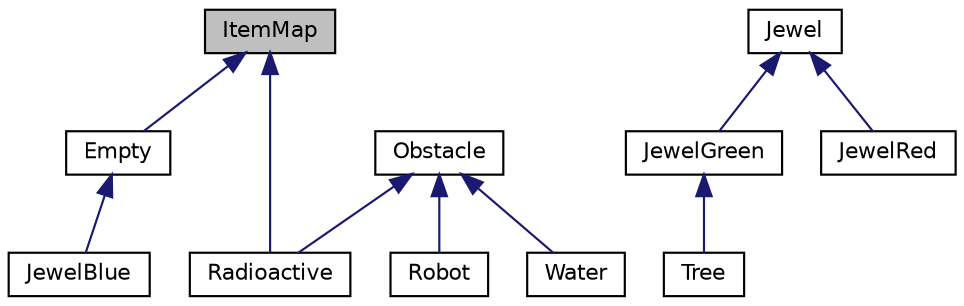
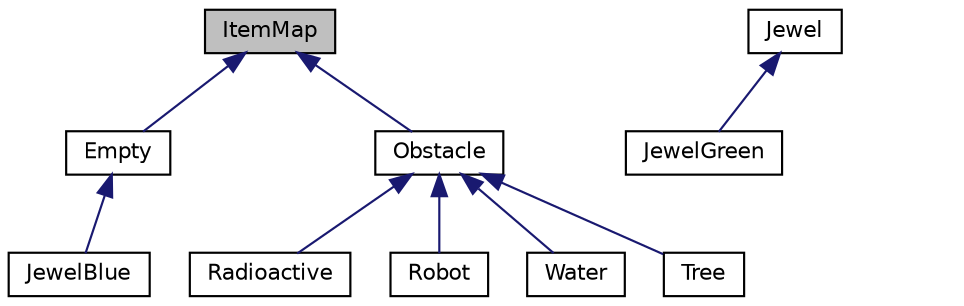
node "JewelRed": removed
edge "Radioactive" -> "ItemMap": now "Obstacle" -> "ItemMap"
edge "Tree" -> "JewelGreen": now "Tree" -> "Obstacle"
